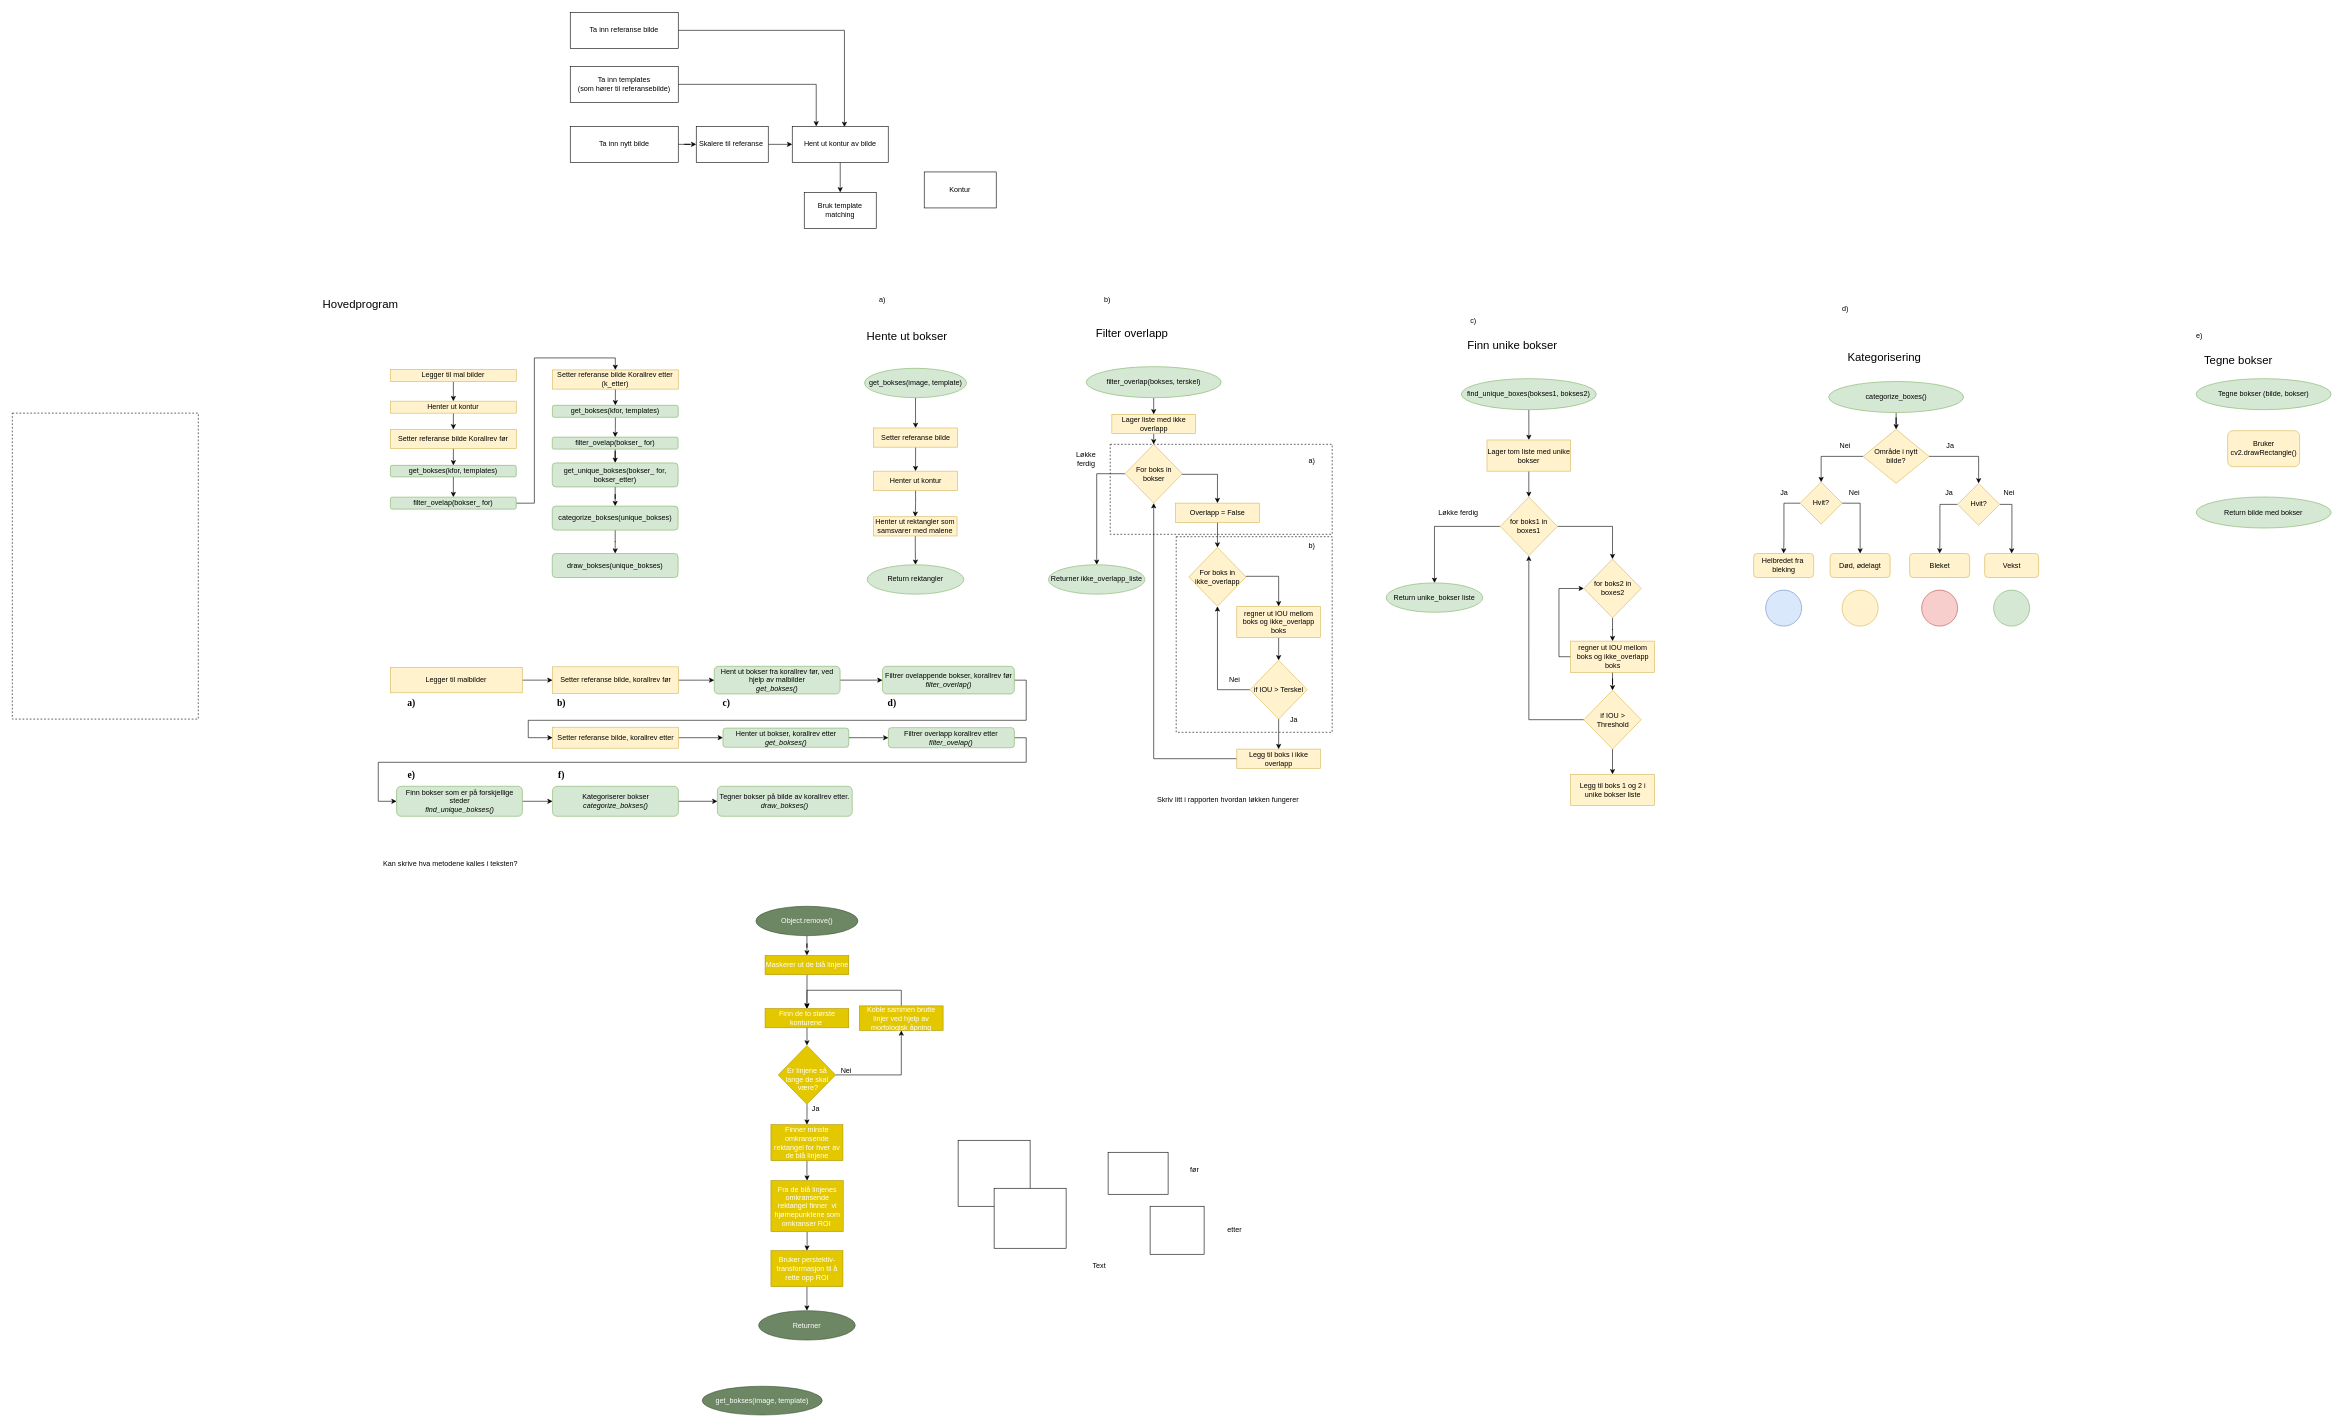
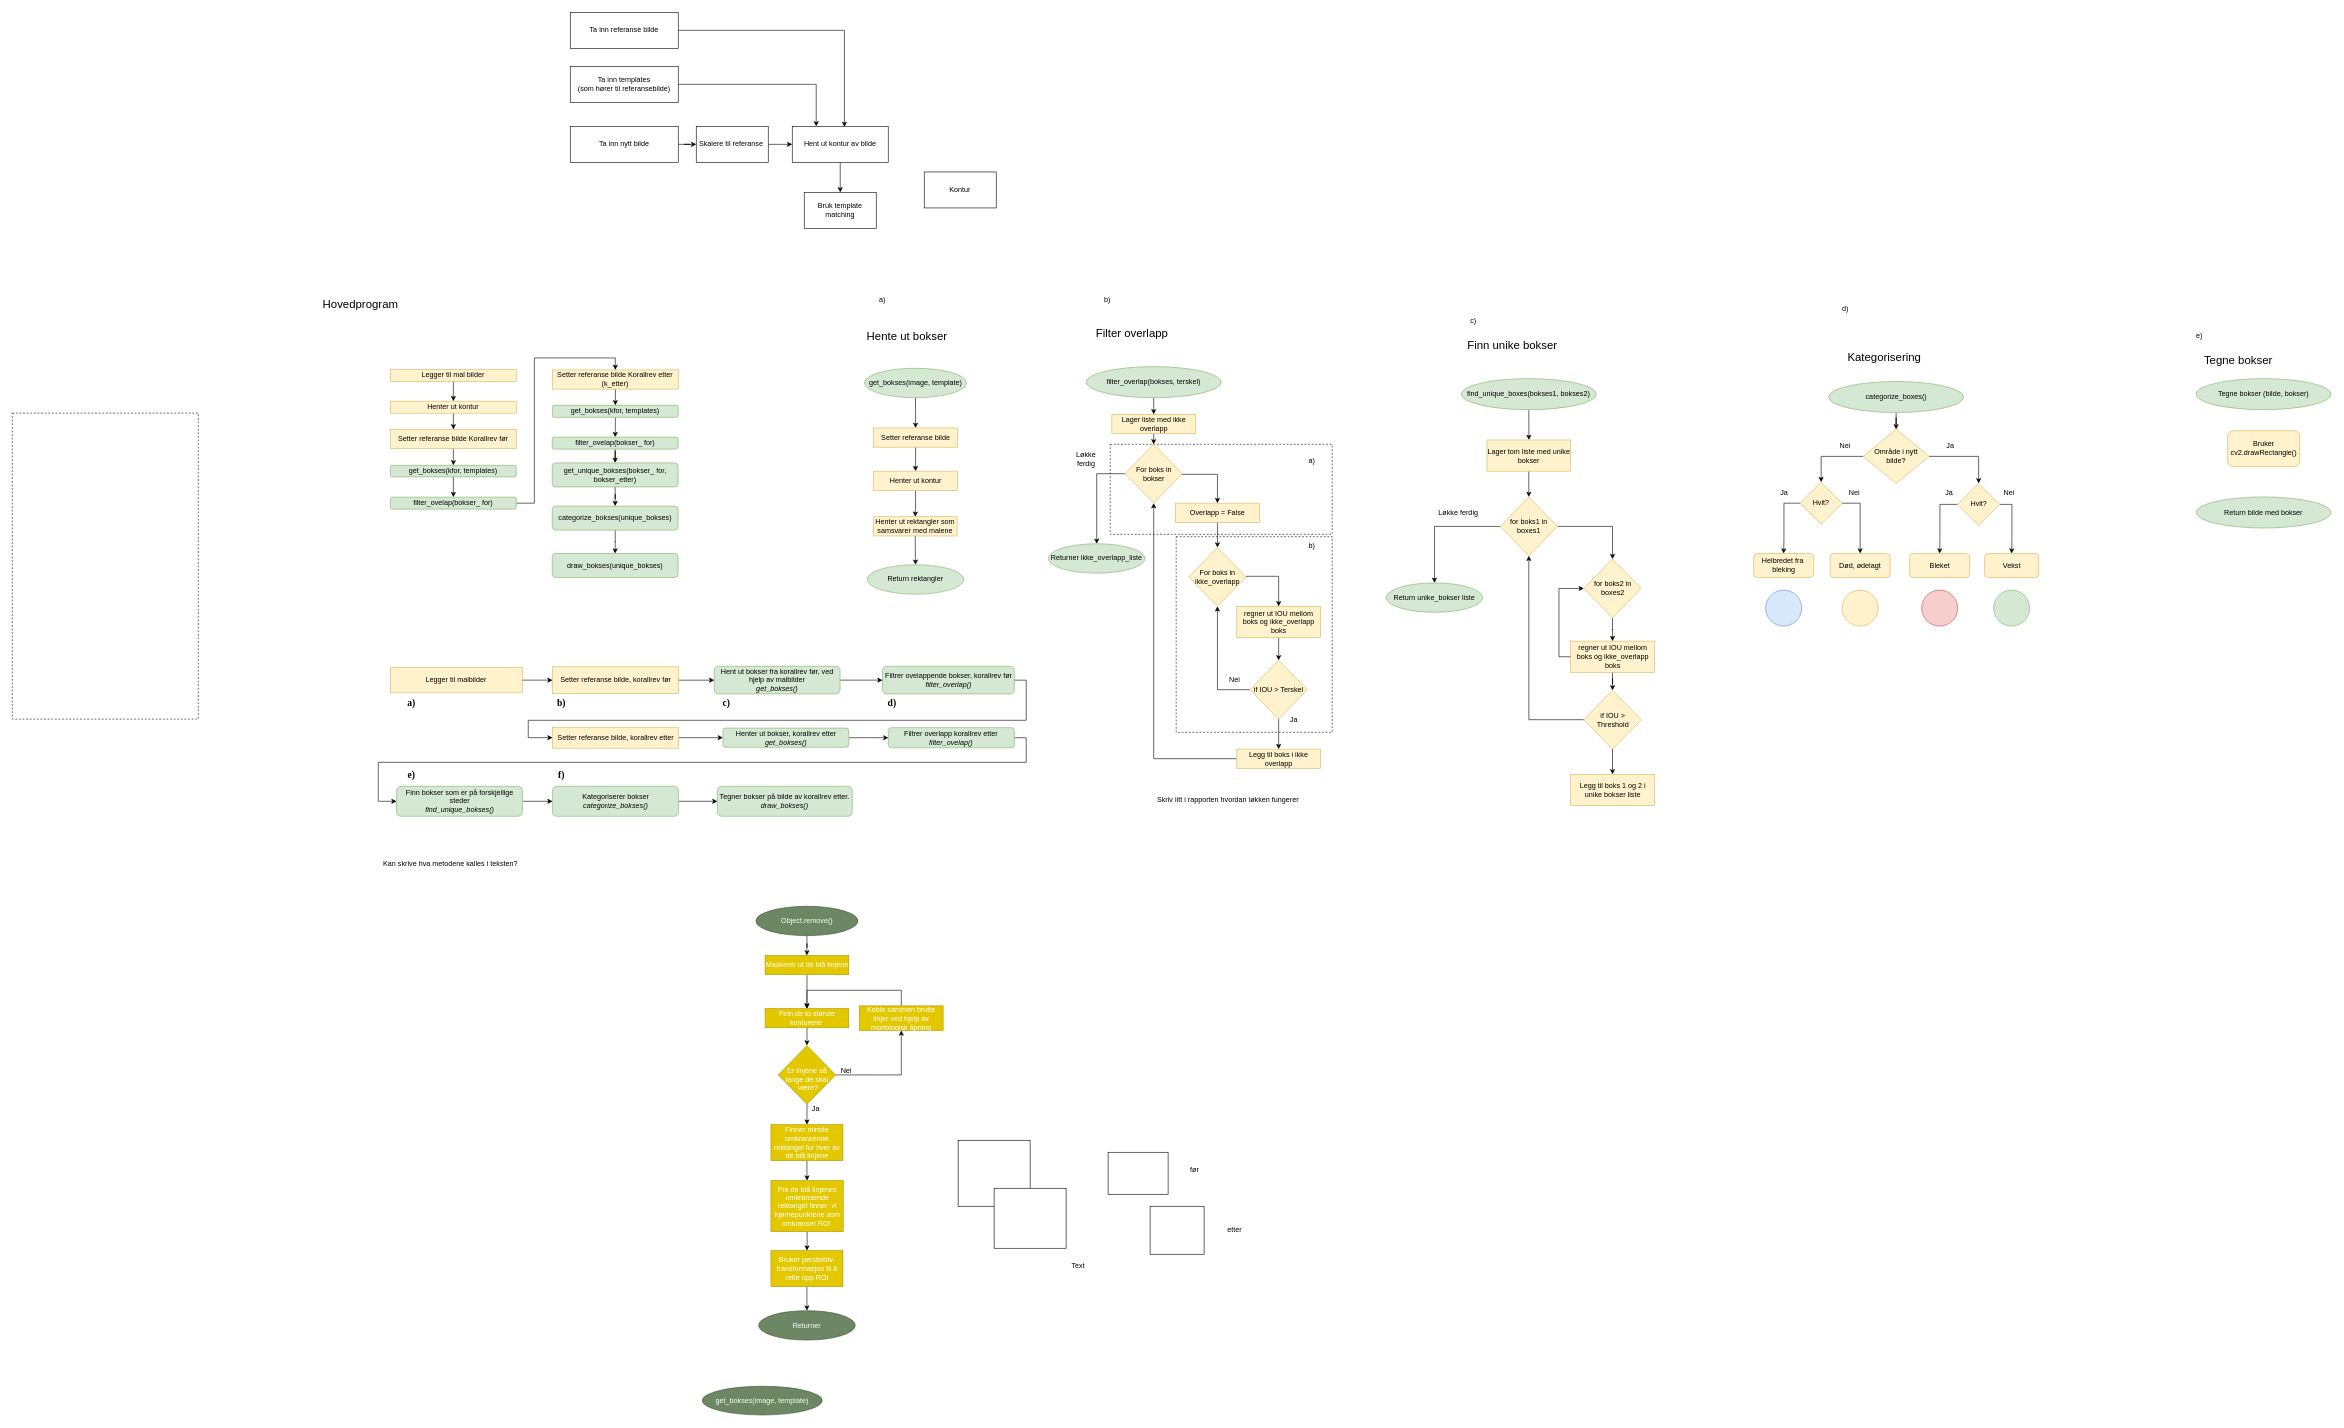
node "Returner ikke_overlapp_liste": moved (1097, 579) -> (1097, 558)
node "Text": moved (1099, 1266) -> (1078, 1266)
